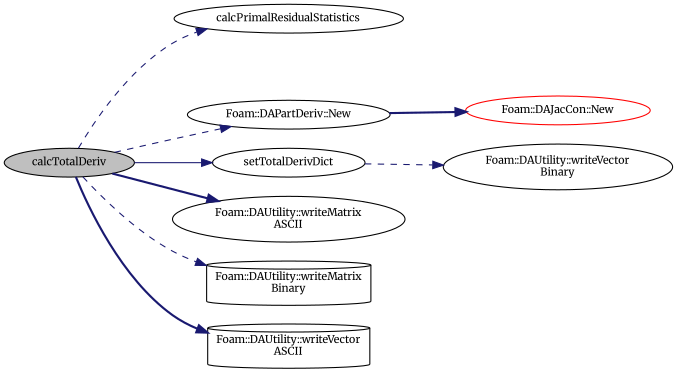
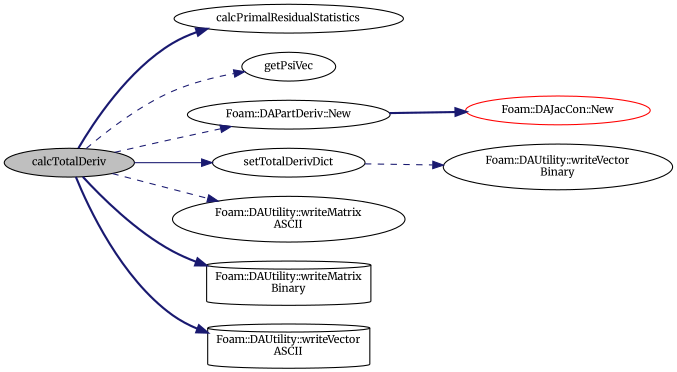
node "getPsiVec": added
edge "calcTotalDeriv" -> "calcPrimalResidualStatistics": style dashed -> bold
edge "calcTotalDeriv" -> "Foam::DAUtility::writeMatrix ASCII": style bold -> dashed
edge "calcTotalDeriv" -> "Foam::DAUtility::writeMatrix Binary": style dashed -> bold
